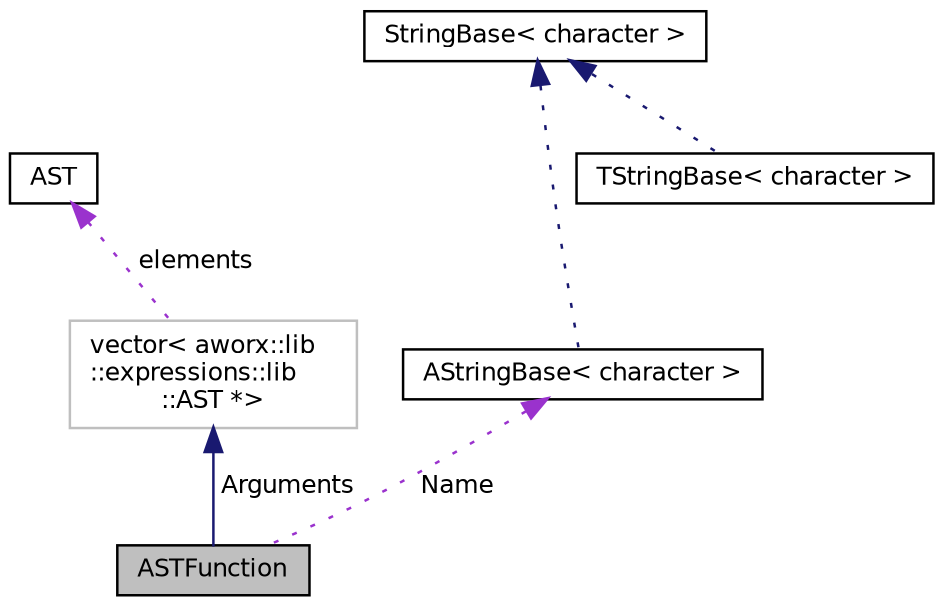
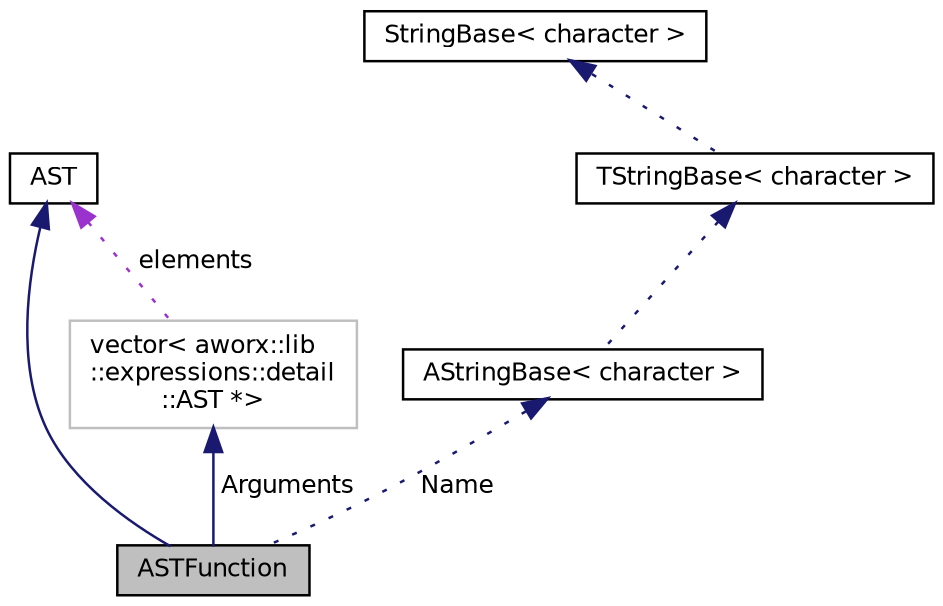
edge "AStringBase< character >" -> "StringBase< character >": now "AStringBase< character >" -> "TStringBase< character >"
node "vector< aworx::lib ::expressions::lib ::AST *>": label "vector< aworx::lib ::expressions::lib ::AST *>" -> "vector< aworx::lib ::expressions::detail ::AST *>"
edge "ASTFunction" -> "AST": added
edge "ASTFunction" -> "AStringBase< character >": color darkorchid3 -> midnightblue
